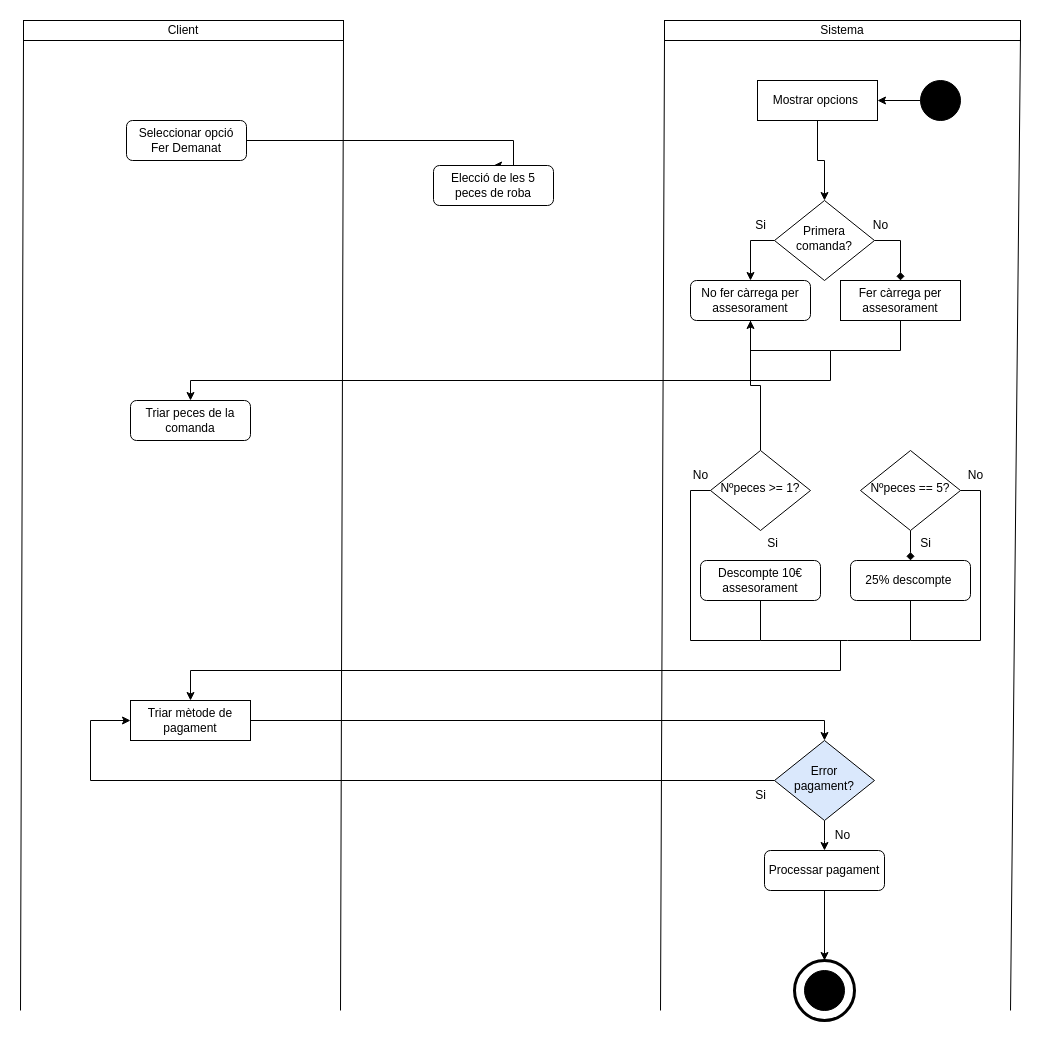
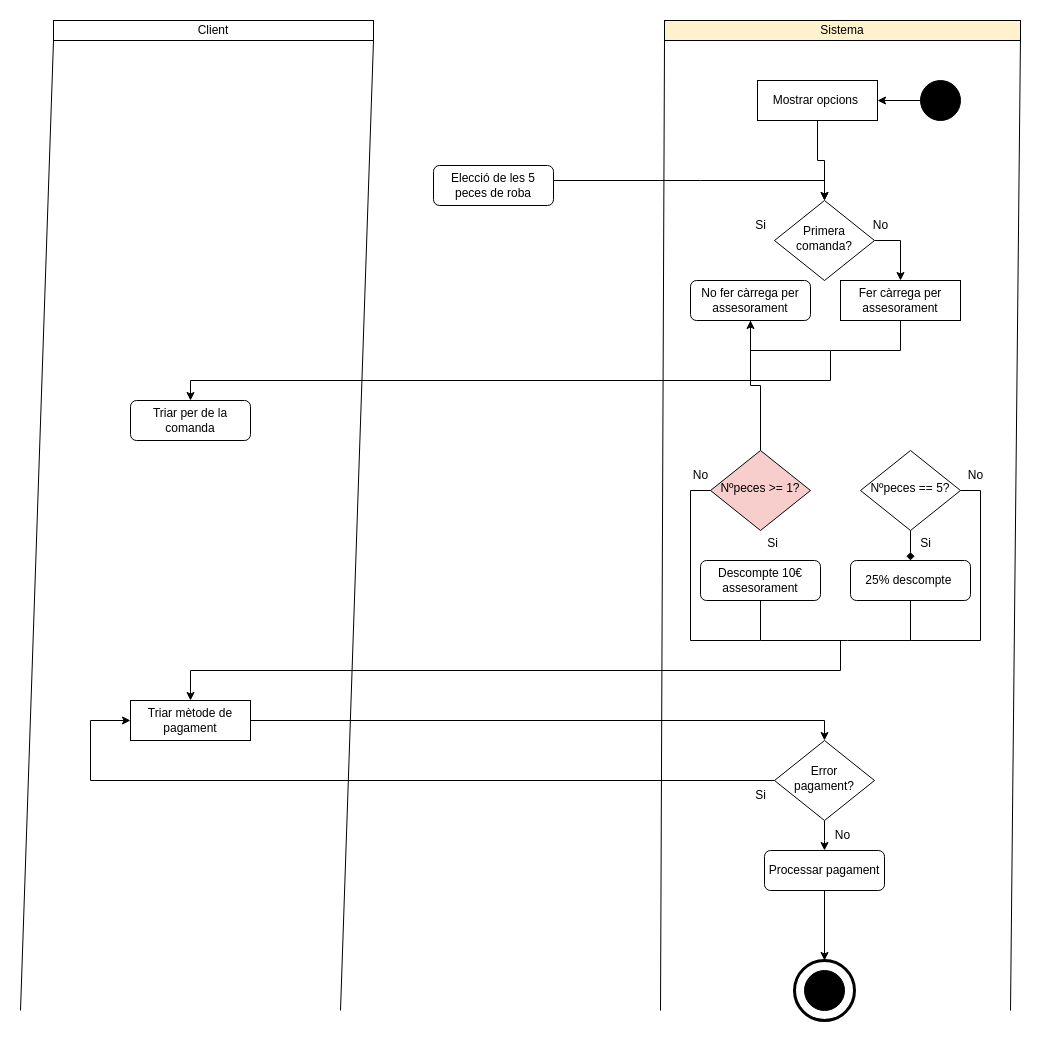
node "Client": moved (184, 31) -> (214, 31)
node "Sistema": fillcolor #ffffff -> #fff2cc
node "Seleccionar opció Fer Demanat": removed
edge "Seleccionar opció Fer Demanat" -> "Elecció de les 5 peces de roba": removed
edge "Elecció de les 5 peces de roba" -> "Primera comanda?": added
edge "Primera comanda?" -> "No fer càrrega per assesorament": removed
edge "Primera comanda?" -> "Fer càrrega per assesorament": arrowhead diamond -> classic
node "Triar peces de la comanda": label "Triar peces de la comanda" -> "Triar per de la comanda"
node "Nºpeces >= 1?": fillcolor #ffffff -> #f8cecc
node "Error pagament?": fillcolor #dae8fc -> #ffffff
